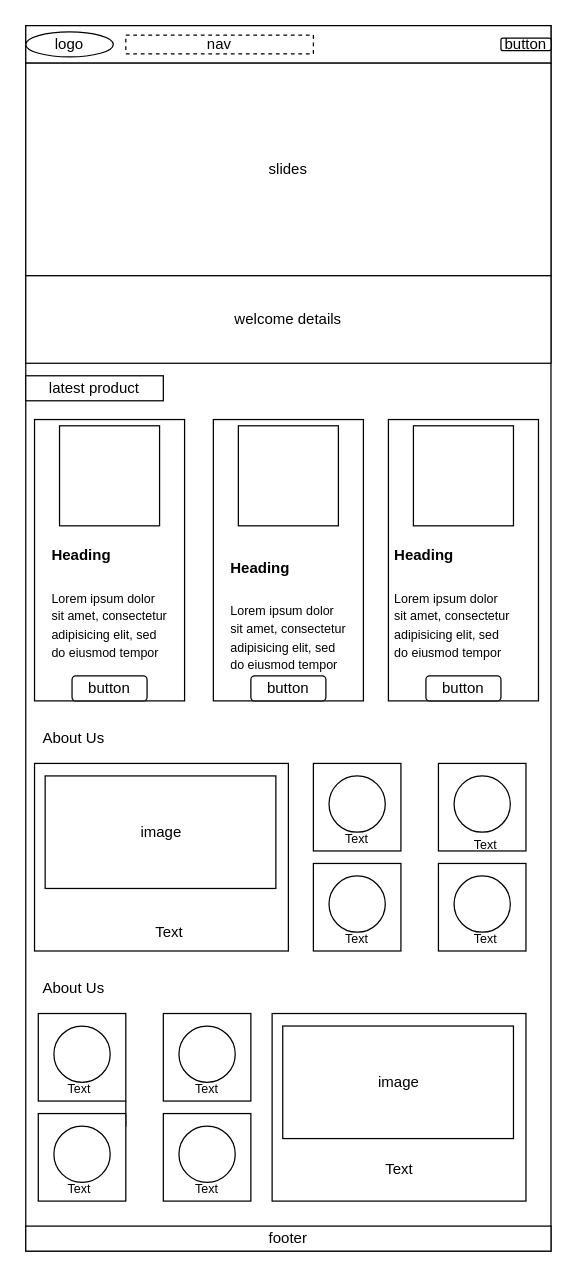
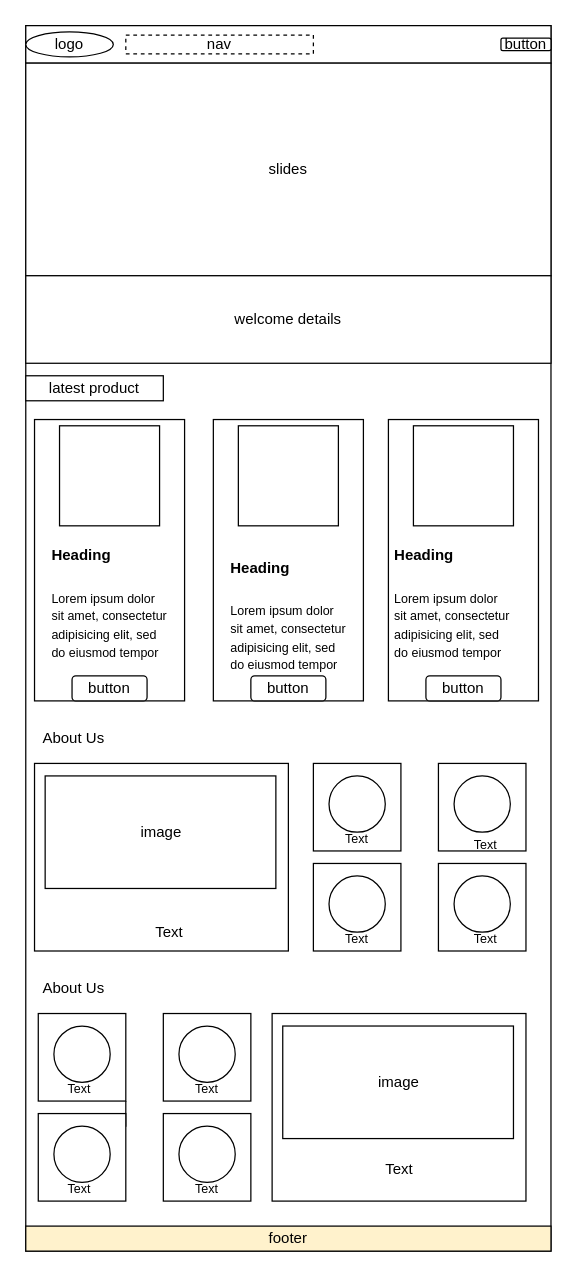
node "footer": fillcolor #ffffff -> #fff2cc
